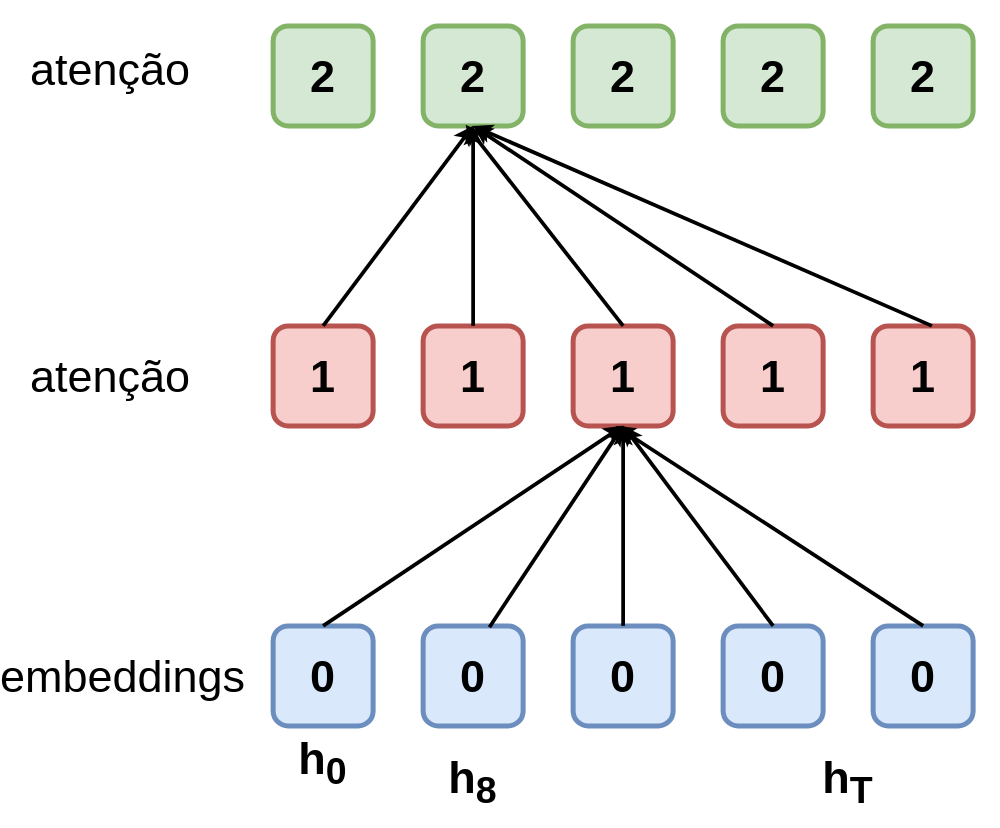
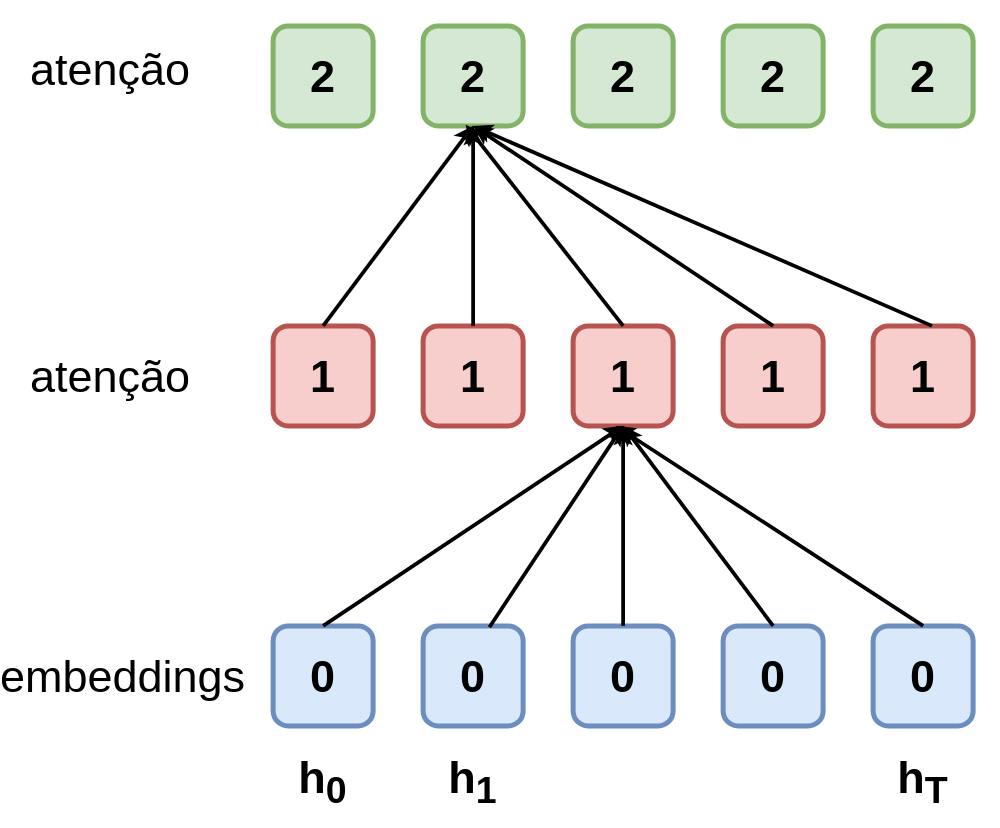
node "h0": moved (323, 763) -> (323, 782)
node "h8": label "h8" -> "h1"
node "hT": moved (848, 782) -> (923, 782)
